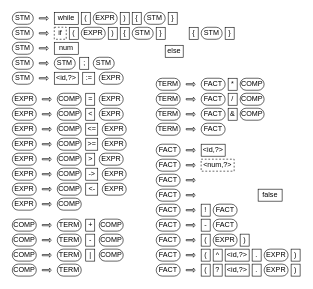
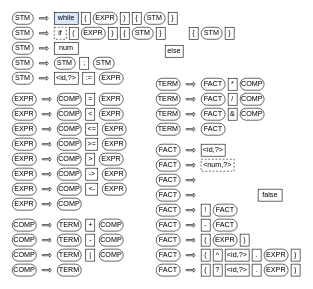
node "while": fillcolor #ffffff -> #dae8fc
